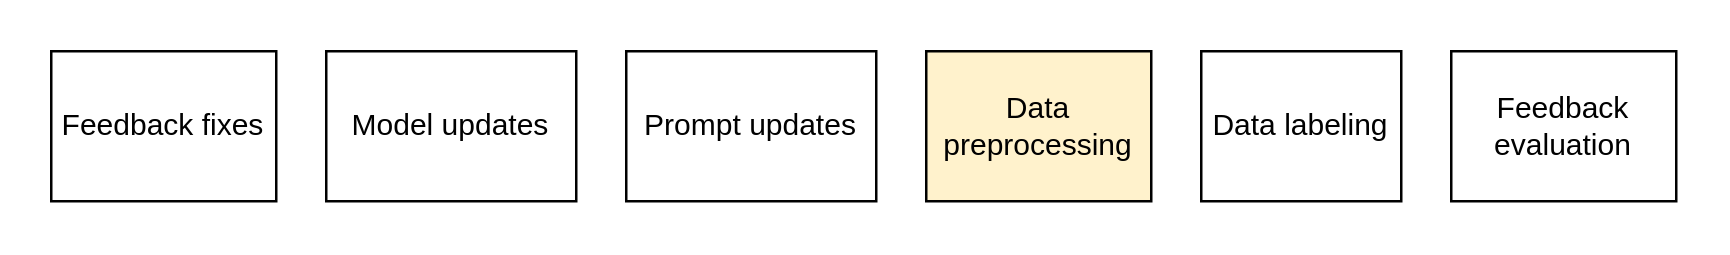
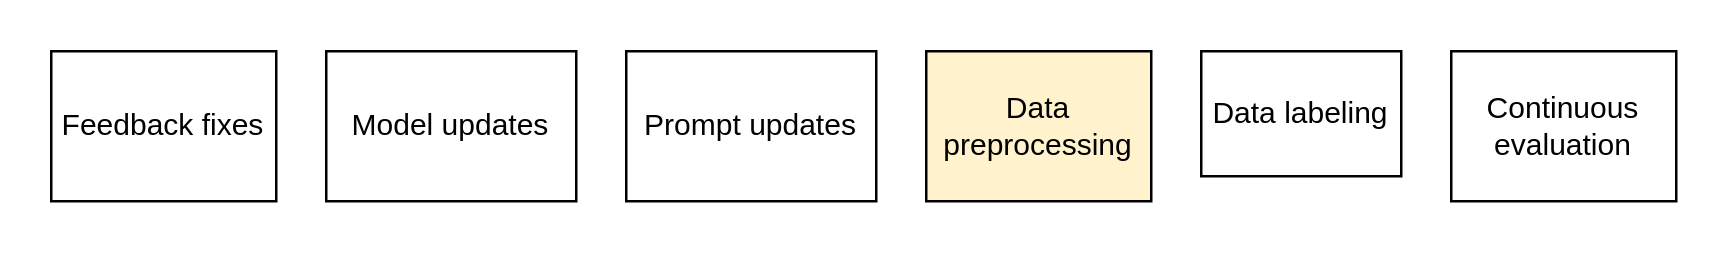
node "Data labeling": size 200x150 -> 200x125
node "Feedback evaluation": label "Feedback evaluation" -> "Continuous evaluation"
